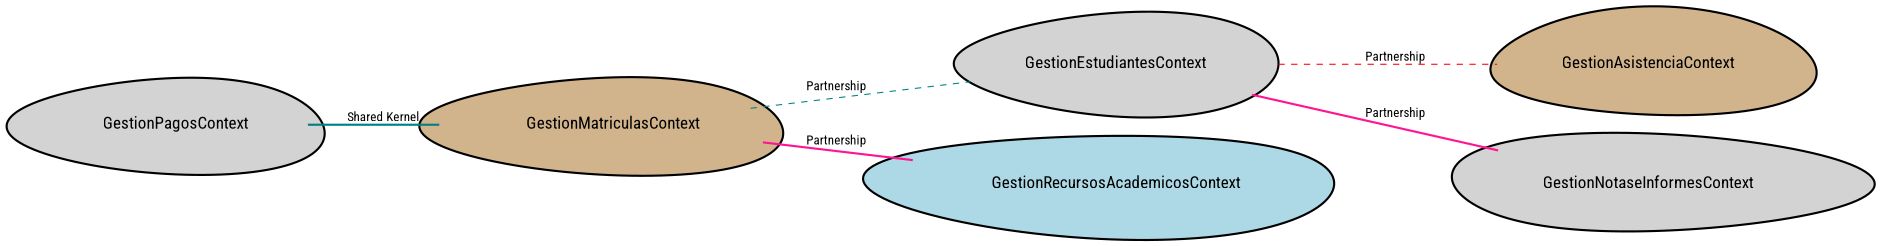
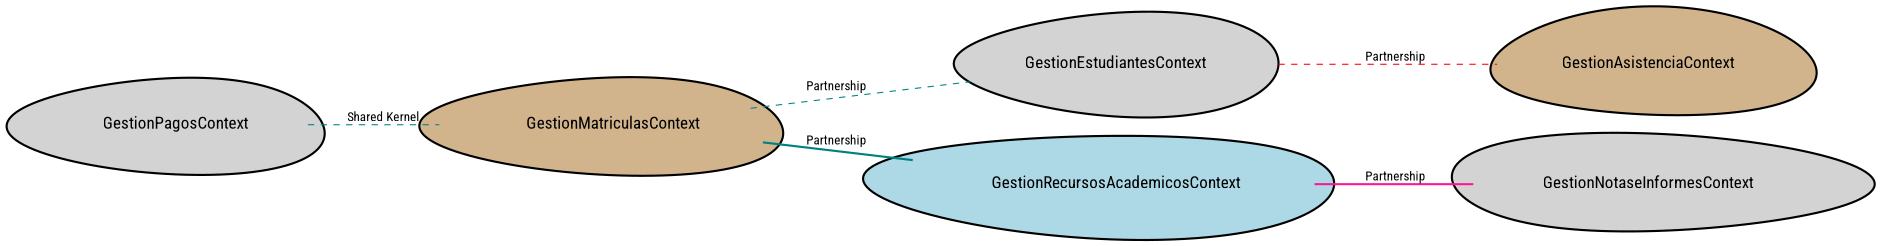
edge "GestionEstudiantesContext" -- "GestionNotaseInformesContext": now "GestionRecursosAcademicosContext" -- "GestionNotaseInformesContext"
edge "GestionPagosContext" -- "GestionMatriculasContext": style bold -> dashed
edge "GestionMatriculasContext" -- "GestionRecursosAcademicosContext": color deeppink -> teal
